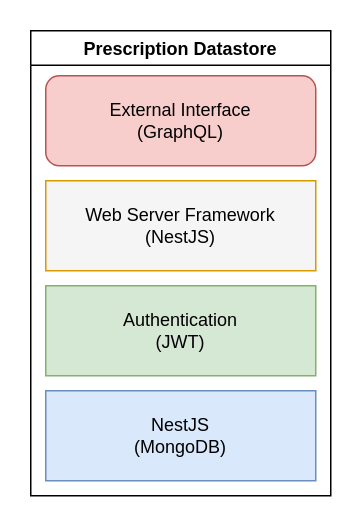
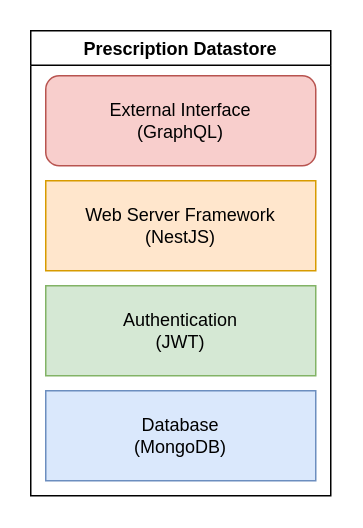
node "Web Server Framework (NestJS)": fillcolor #f5f5f5 -> #ffe6cc
node "NestJS (MongoDB)": label "NestJS (MongoDB)" -> "Database (MongoDB)"
